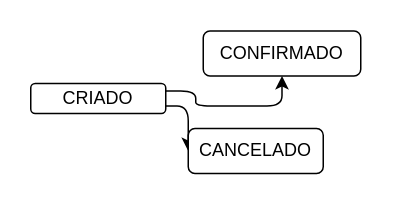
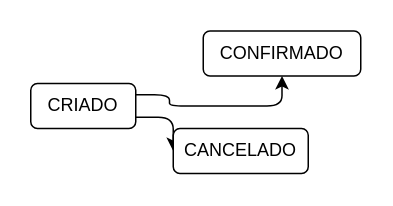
node "CRIADO": size 135x30 -> 105x45
node "CANCELADO": moved (256, 151) -> (241, 151)
